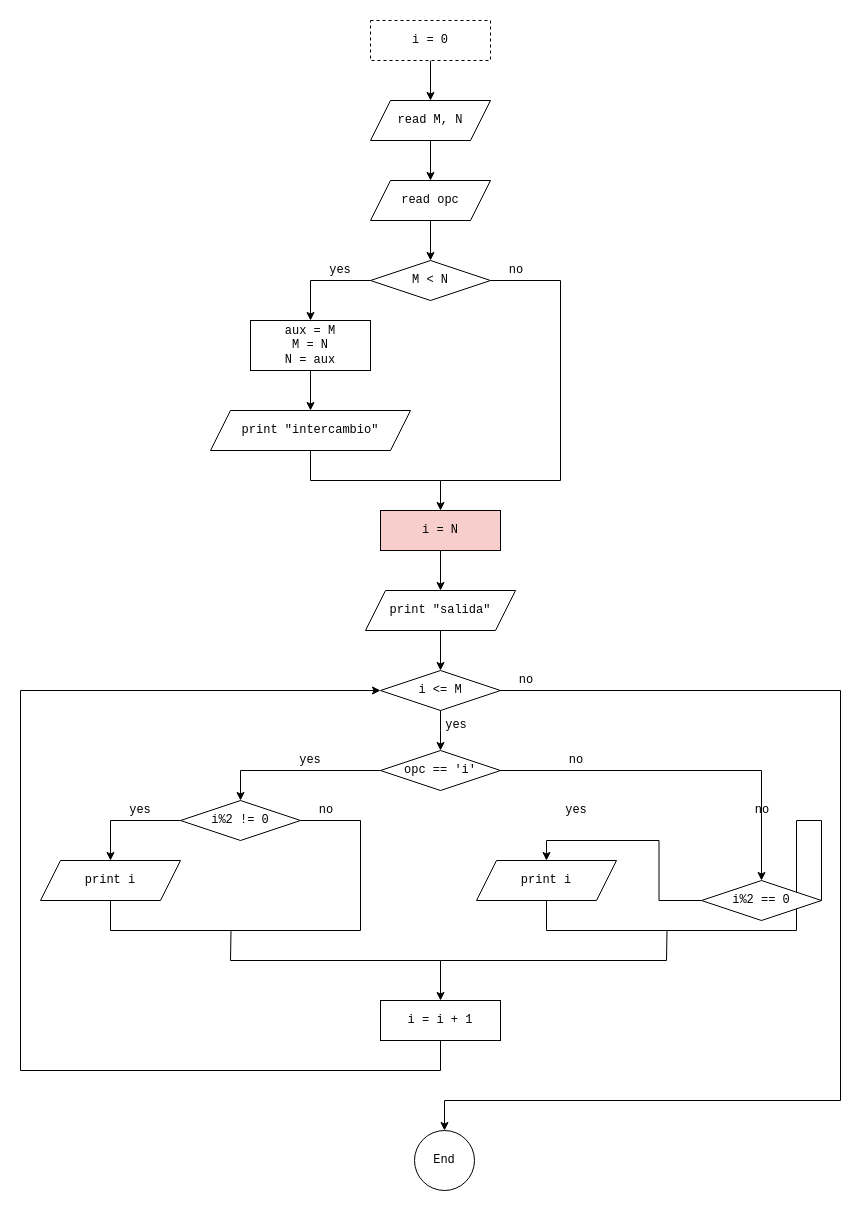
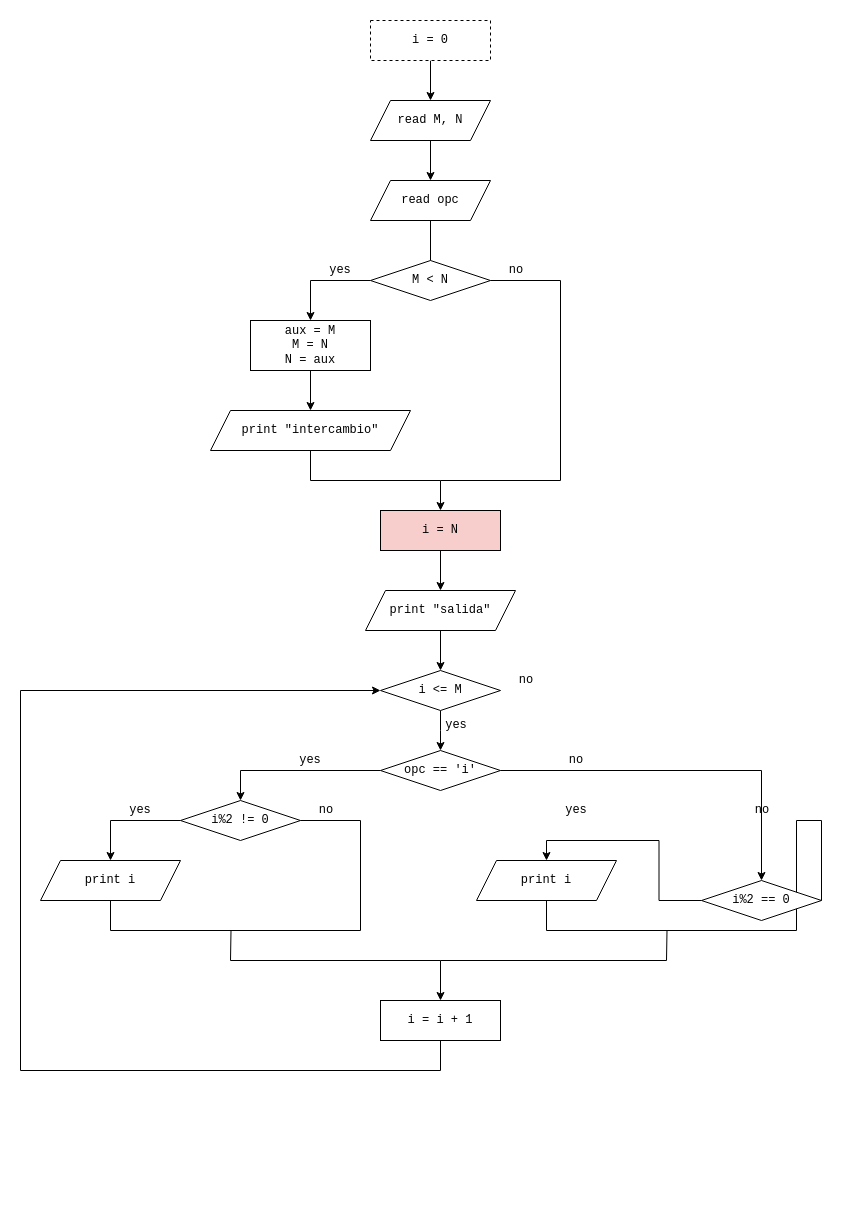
edge "read opc" -> "M < N": arrowhead classic -> none
edge "i <= M" -> "End": removed
node "End": removed
